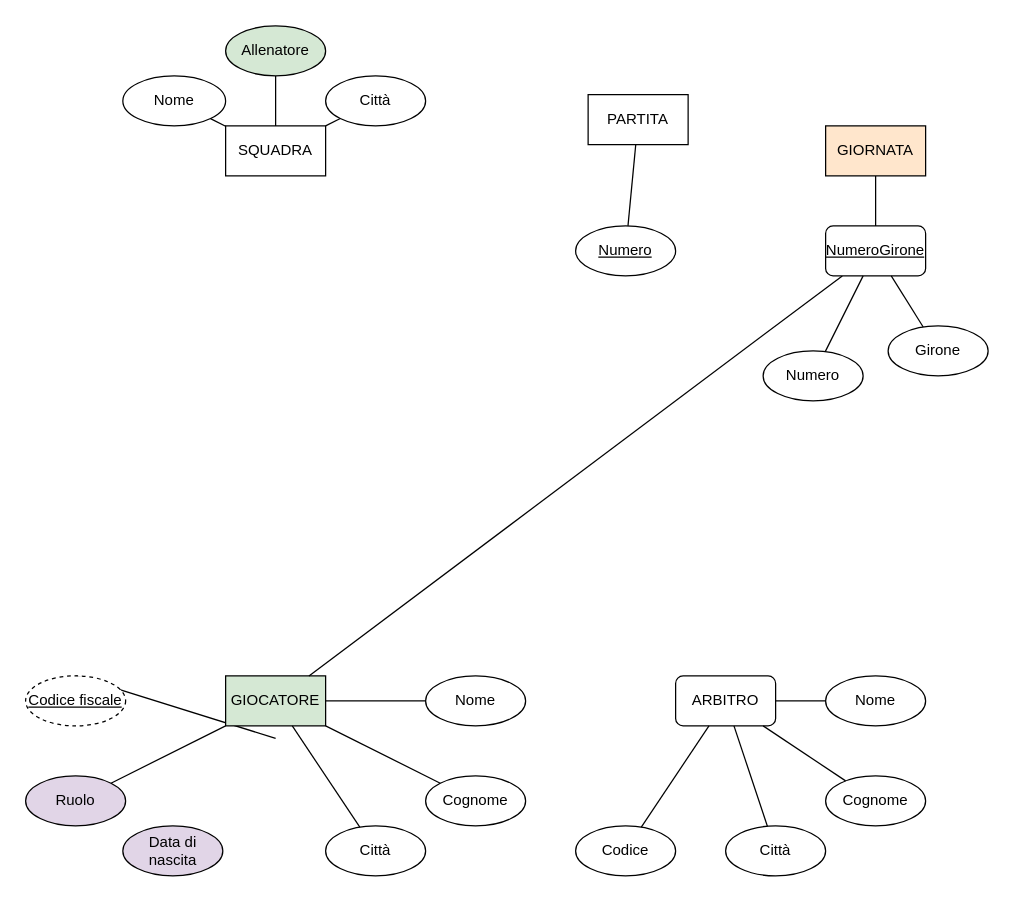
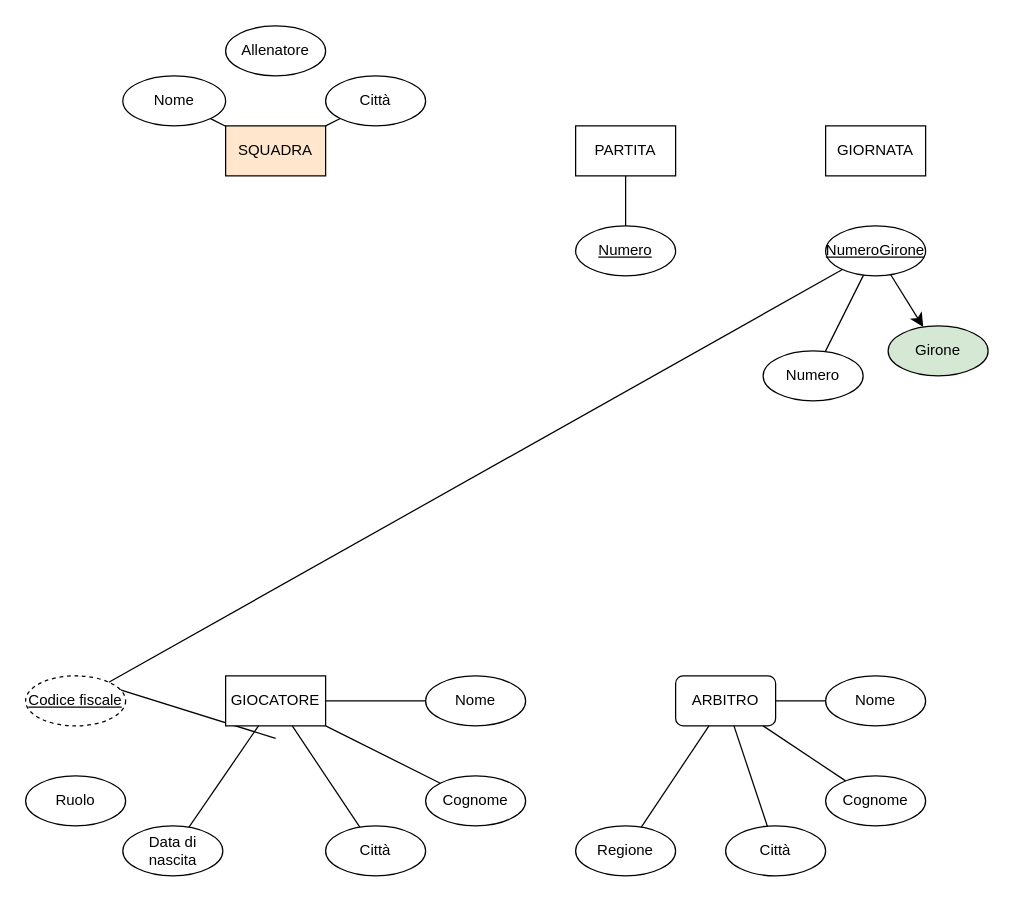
node "Allenatore": fillcolor #d5e8d4 -> #ffffff
edge "Allenatore" -- "SQUADRA": removed
node "PARTITA": moved (638, 119) -> (626, 151)
node "SQUADRA": fillcolor #ffffff -> #ffe6cc
node "GIORNATA": fillcolor #ffe6cc -> #ffffff
edge "GIORNATA" -- "NumeroGirone": now "Codice fiscale" -- "NumeroGirone"
node "NumeroGirone": shape rounded rectangle -> ellipse
edge "NumeroGirone" -- "Girone": arrowhead none -> classic
node "Girone": fillcolor #ffffff -> #d5e8d4
edge "NumeroGirone" -- "GIOCATORE": now "Data di nascita" -- "GIOCATORE"
node "GIOCATORE": fillcolor #d5e8d4 -> #ffffff
edge "GIOCATORE" -- "Ruolo": removed
node "Ruolo": fillcolor #e1d5e7 -> #ffffff
node "Data di nascita": fillcolor #e1d5e7 -> #ffffff
node "Codice": label "Codice" -> "Regione"
